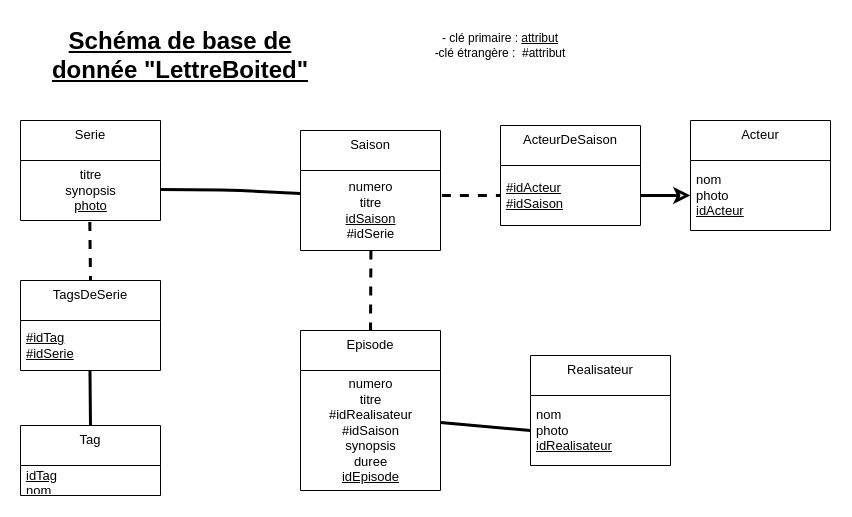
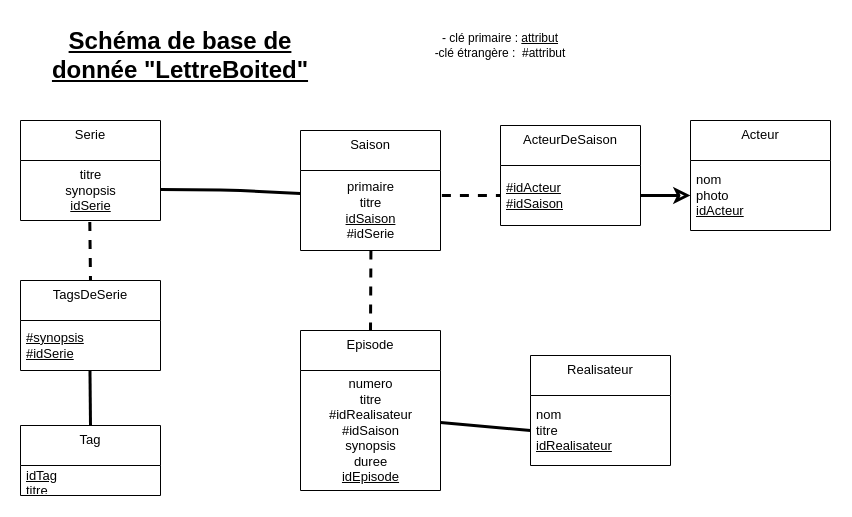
node "titre synopsis photo": label "titre synopsis photo" -> "titre synopsis idSerie"
node "numero titre idSaison #idSerie": label "numero titre idSaison #idSerie" -> "primaire titre idSaison #idSerie"
node "#idTag #idSerie": label "#idTag #idSerie" -> "#synopsis #idSerie"
node "nom photo idRealisateur": label "nom photo idRealisateur" -> "nom titre idRealisateur"
node "idTag nom": label "idTag nom" -> "idTag titre"
